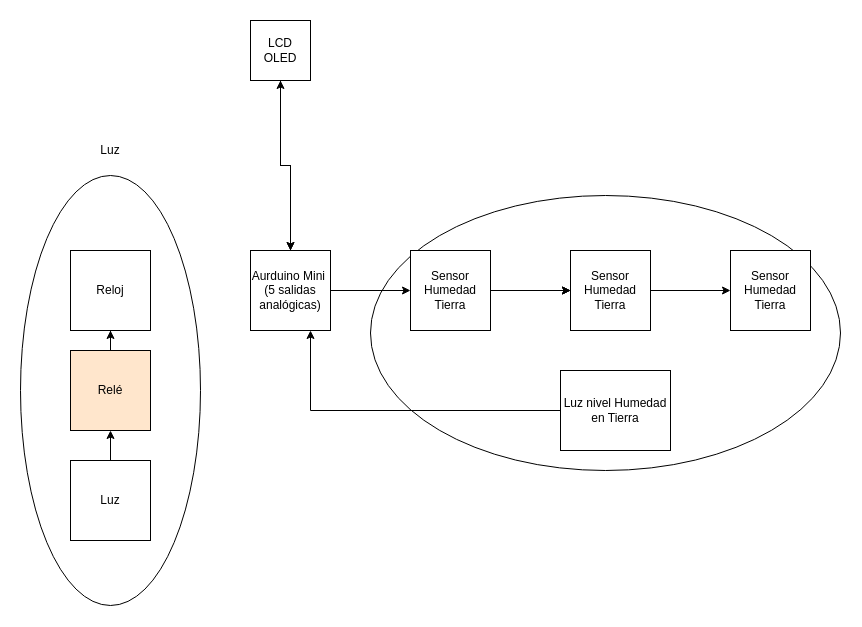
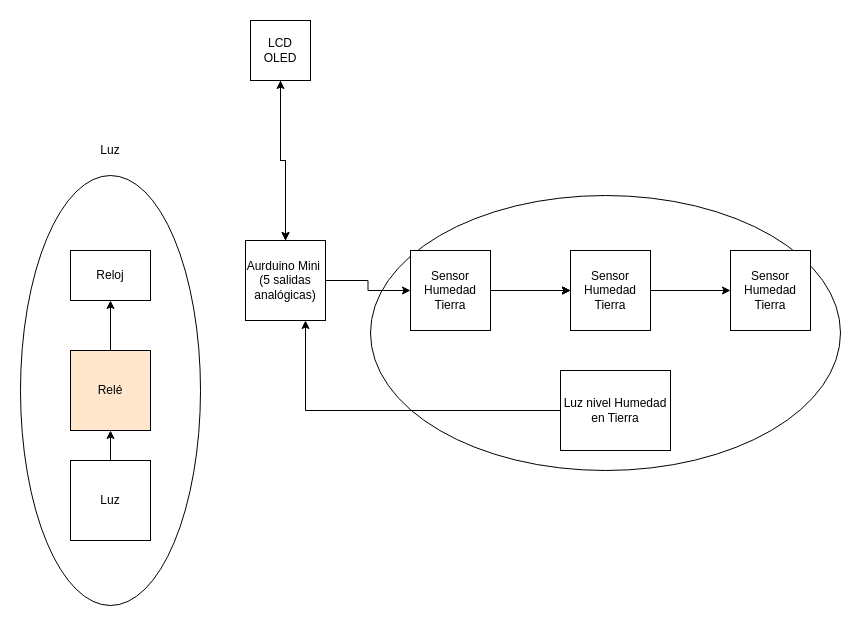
node "Reloj": size 80x80 -> 80x50
node "Aurduino Mini (5 salidas analógicas)": moved (291, 291) -> (286, 281)
